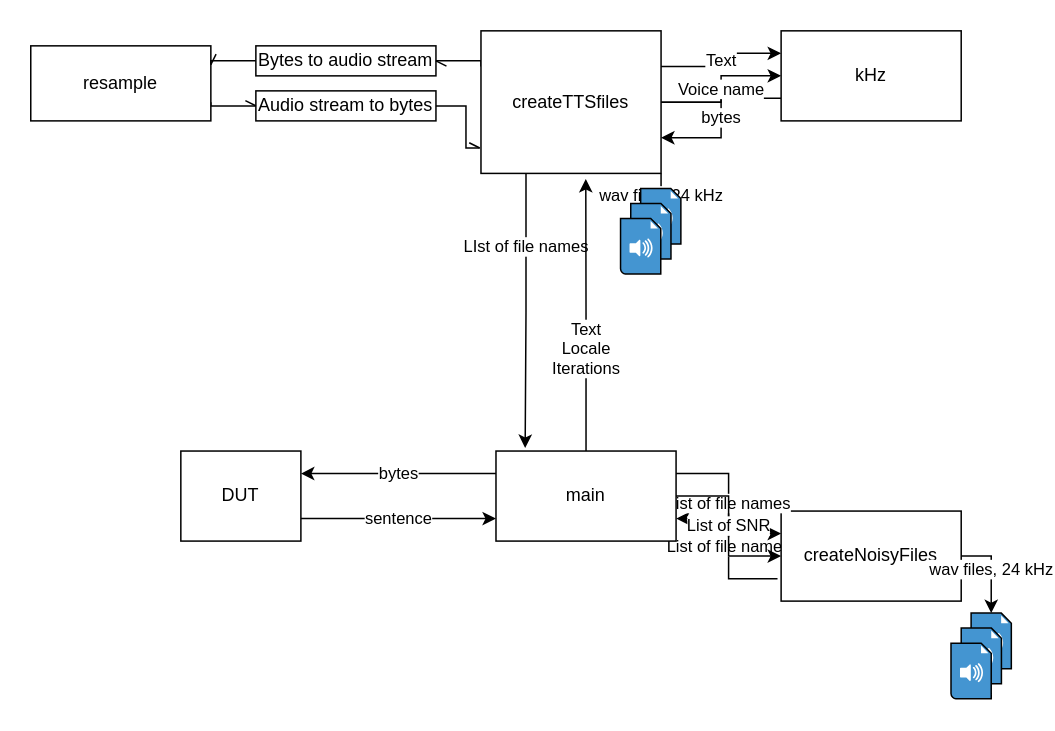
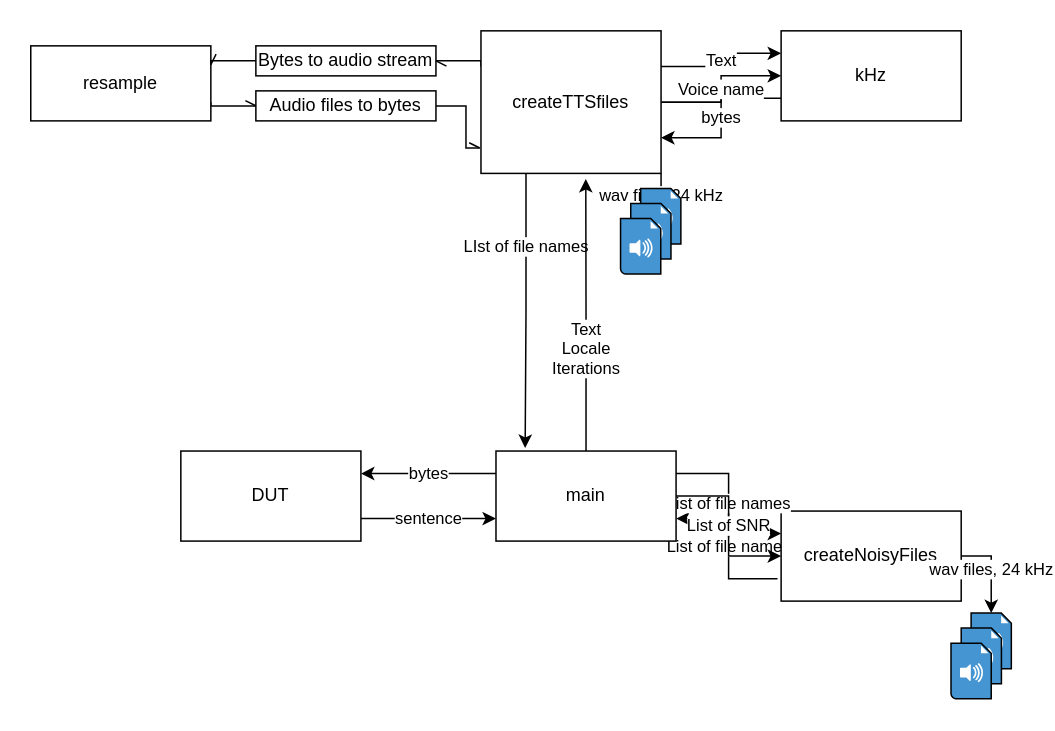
node "Audio stream to bytes": label "Audio stream to bytes" -> "Audio files to bytes"
node "DUT": size 120x90 -> 180x90
